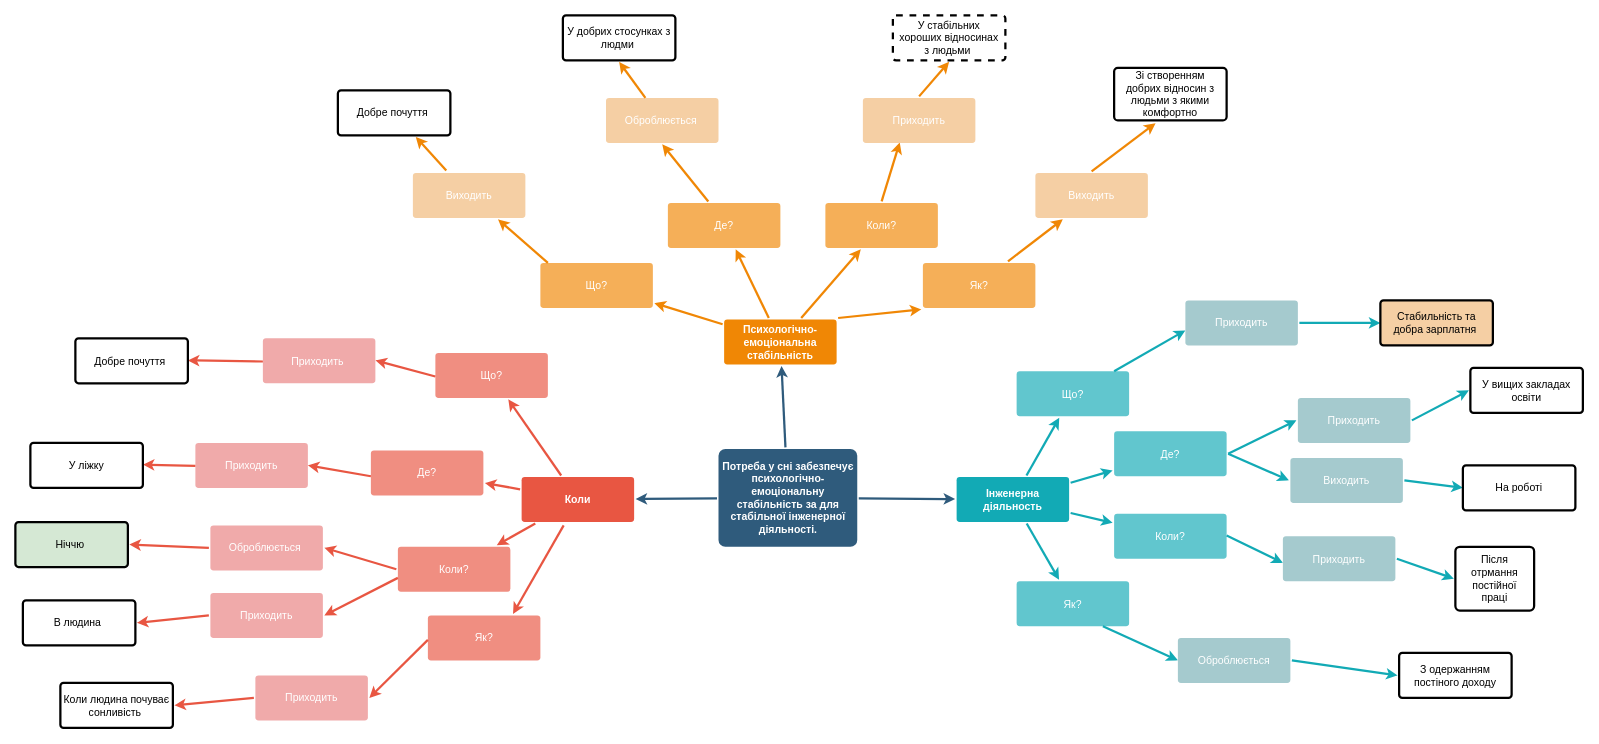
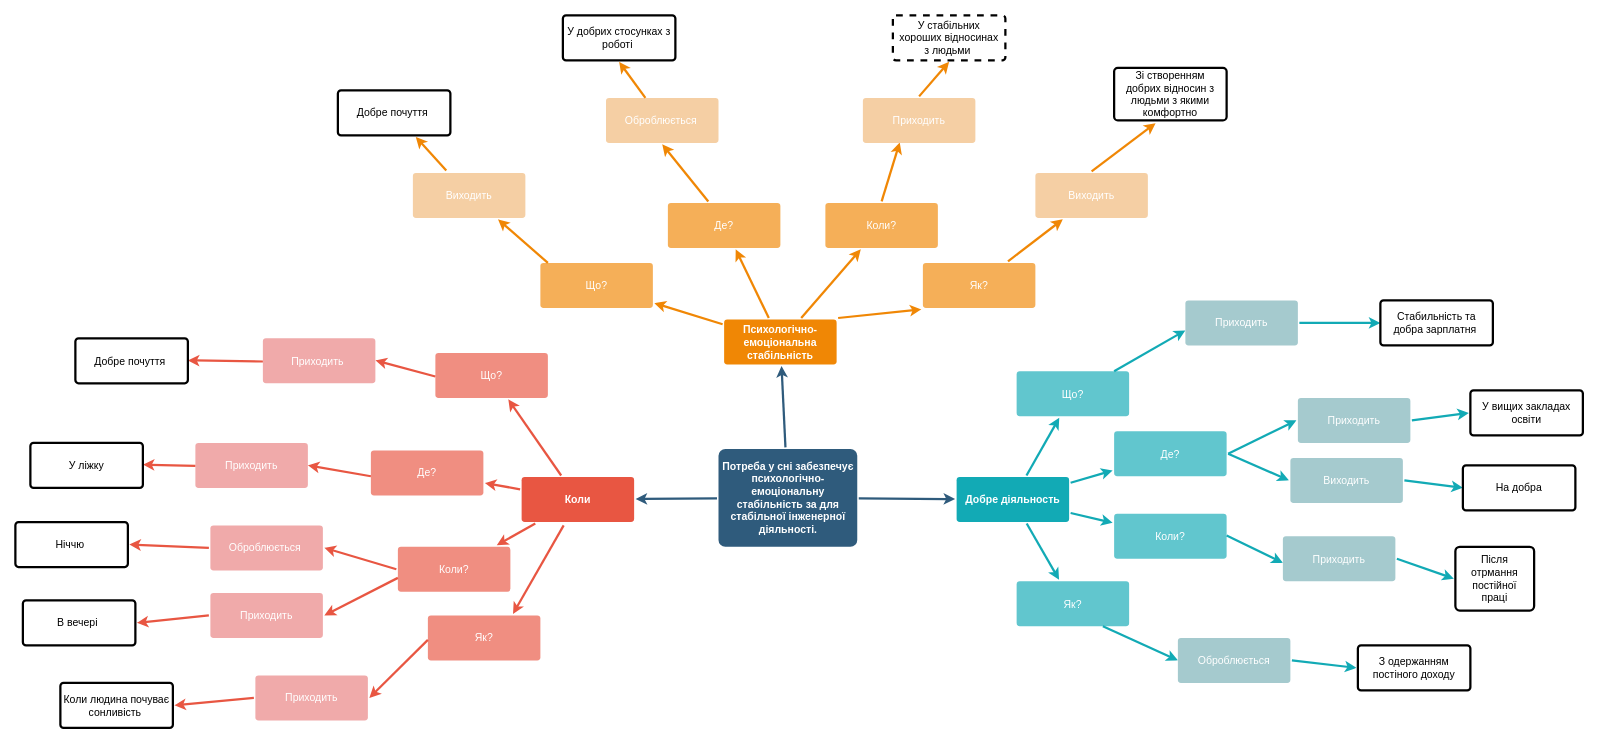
node "У добрих стосунках з людми": label "У добрих стосунках з людми" -> "У добрих стосунках з роботі"
node "Стабильність та добра зарплатня": fillcolor #f5cfa4 -> #ffffff
node "У вищих закладах освіти": moved (1527, 390) -> (1527, 413)
node "На роботі": label "На роботі" -> "На добра"
node "Інженерна діяльность": label "Інженерна діяльность" -> "Добре діяльность"
node "Ніччю": fillcolor #d5e8d4 -> #ffffff
node "В людина": label "В людина" -> "В вечері"
node "З одержанням постіного доходу": moved (1455, 675) -> (1414, 668)
